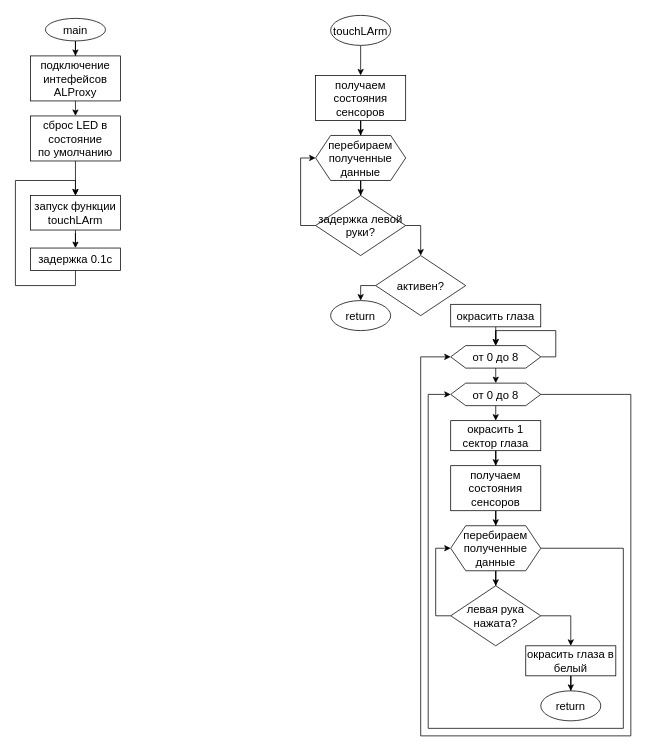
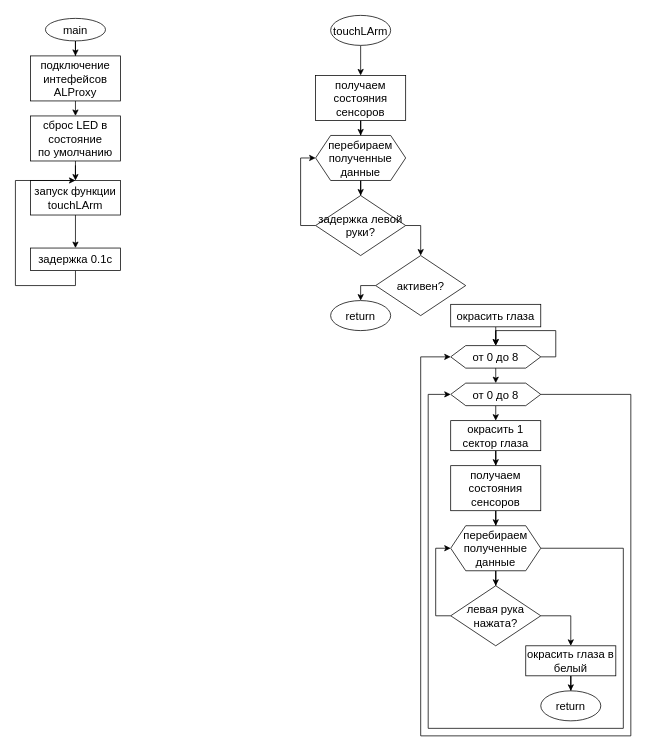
node "запуск функции touchLArm": moved (75, 213) -> (75, 198)
